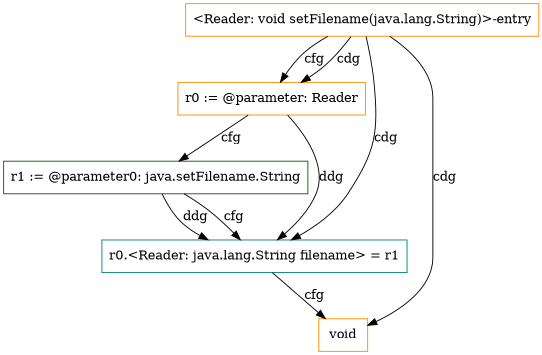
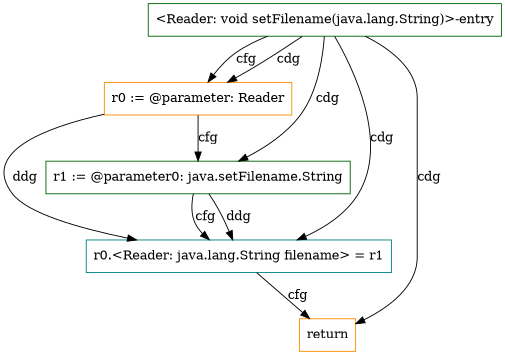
node "<Reader: void setFilename(java.lang.String)>-entry": color darkorange -> darkgreen
edge "<Reader: void setFilename(java.lang.String)>-entry" -> "r1 := @parameter0: java.setFilename.String": added, label "cdg"
node "void": label "void" -> "return"
